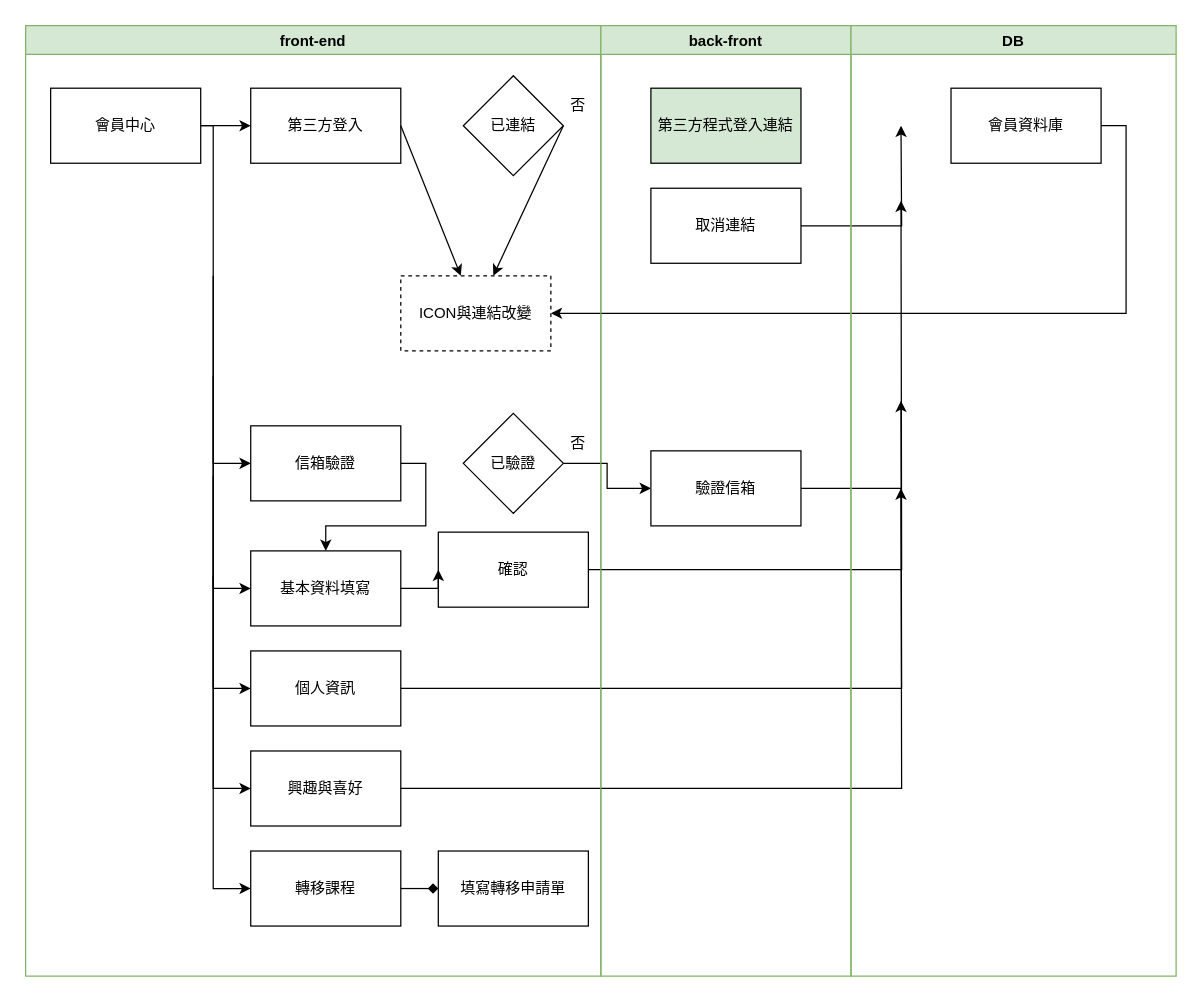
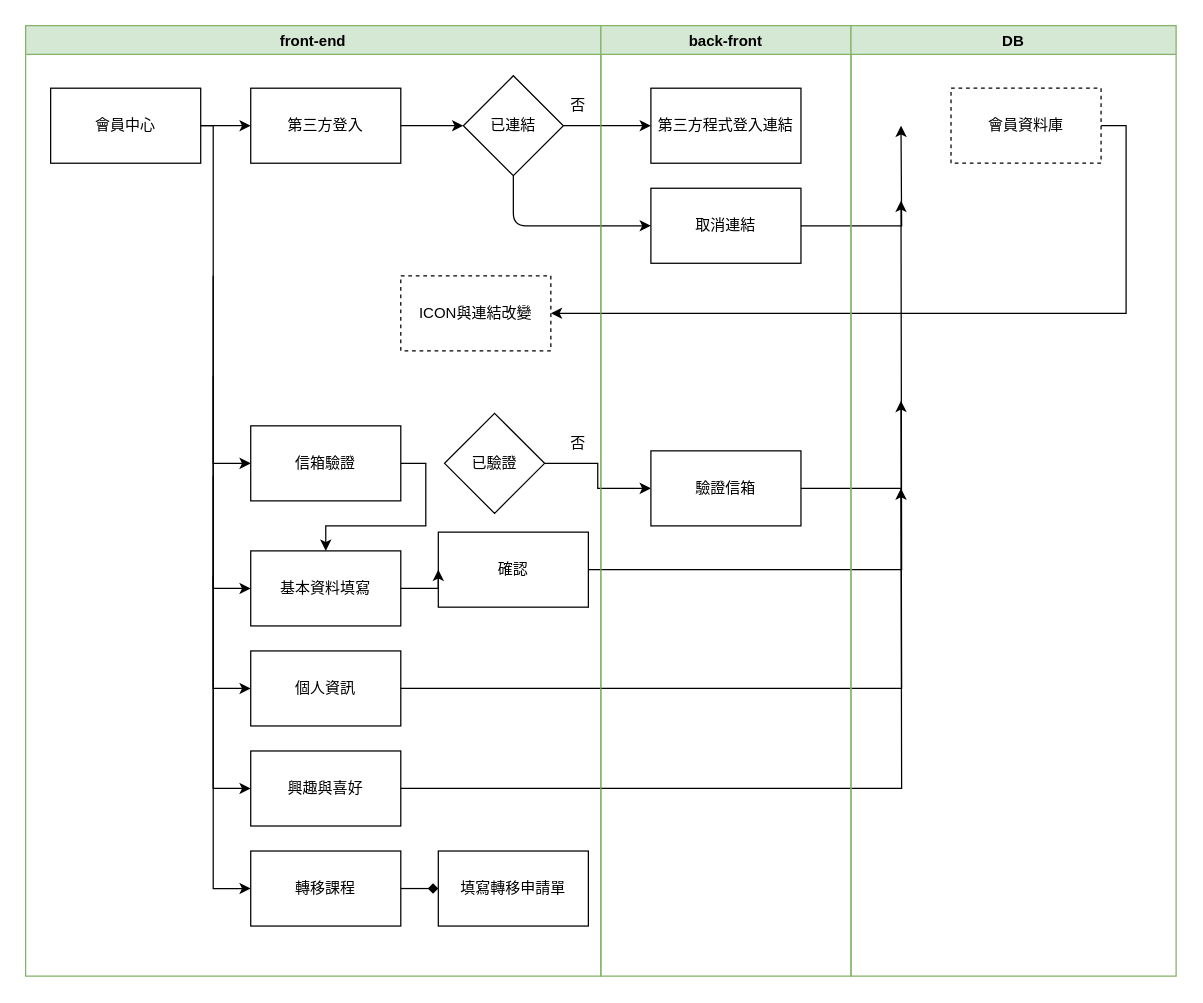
node "第三方程式登入連結": fillcolor #d5e8d4 -> #ffffff
node "會員資料庫": style solid -> dashed
edge "第三方登入" -> "ICON與連結改變": now "第三方登入" -> "已連結"
edge "已連結" -> "ICON與連結改變": now "已連結" -> "第三方程式登入連結"
edge "已連結" -> "取消連結": added
node "已驗證": moved (513, 463) -> (494, 463)
